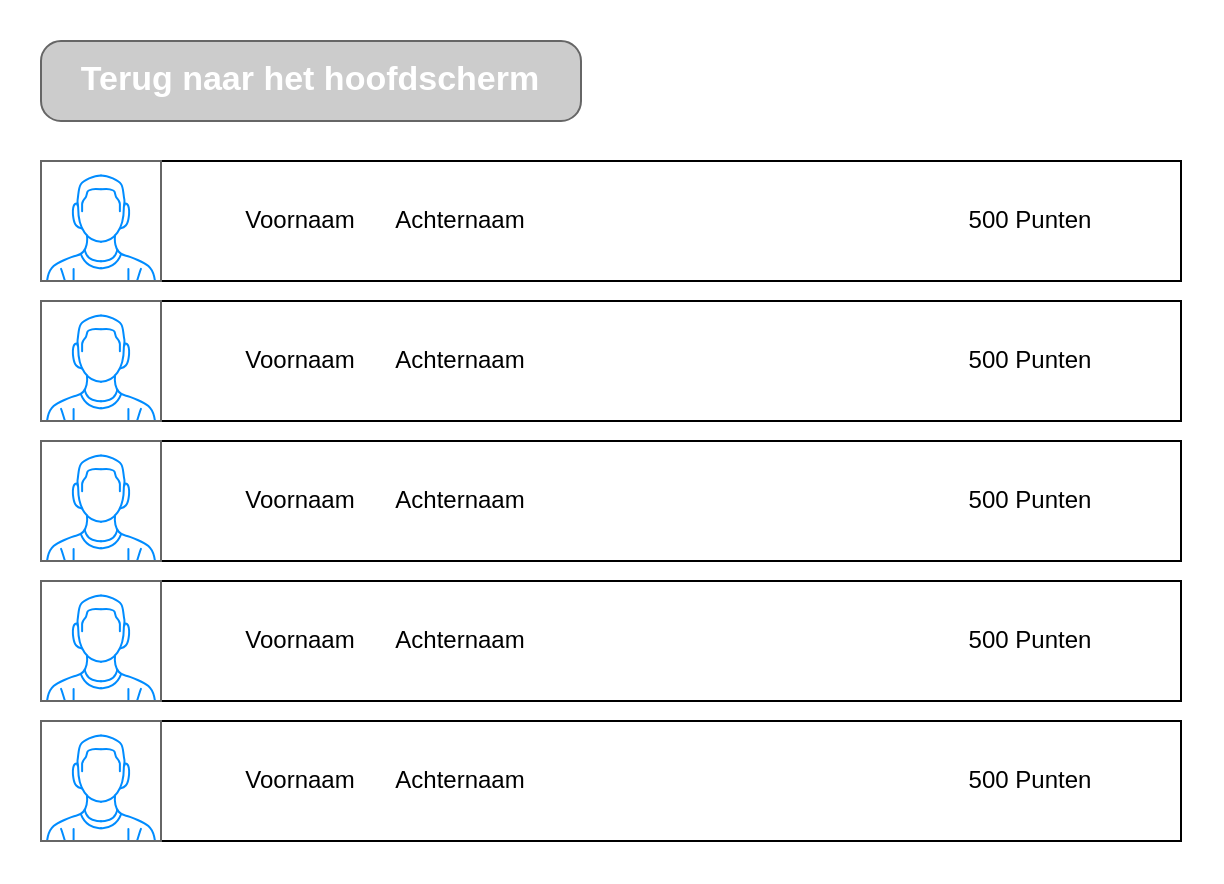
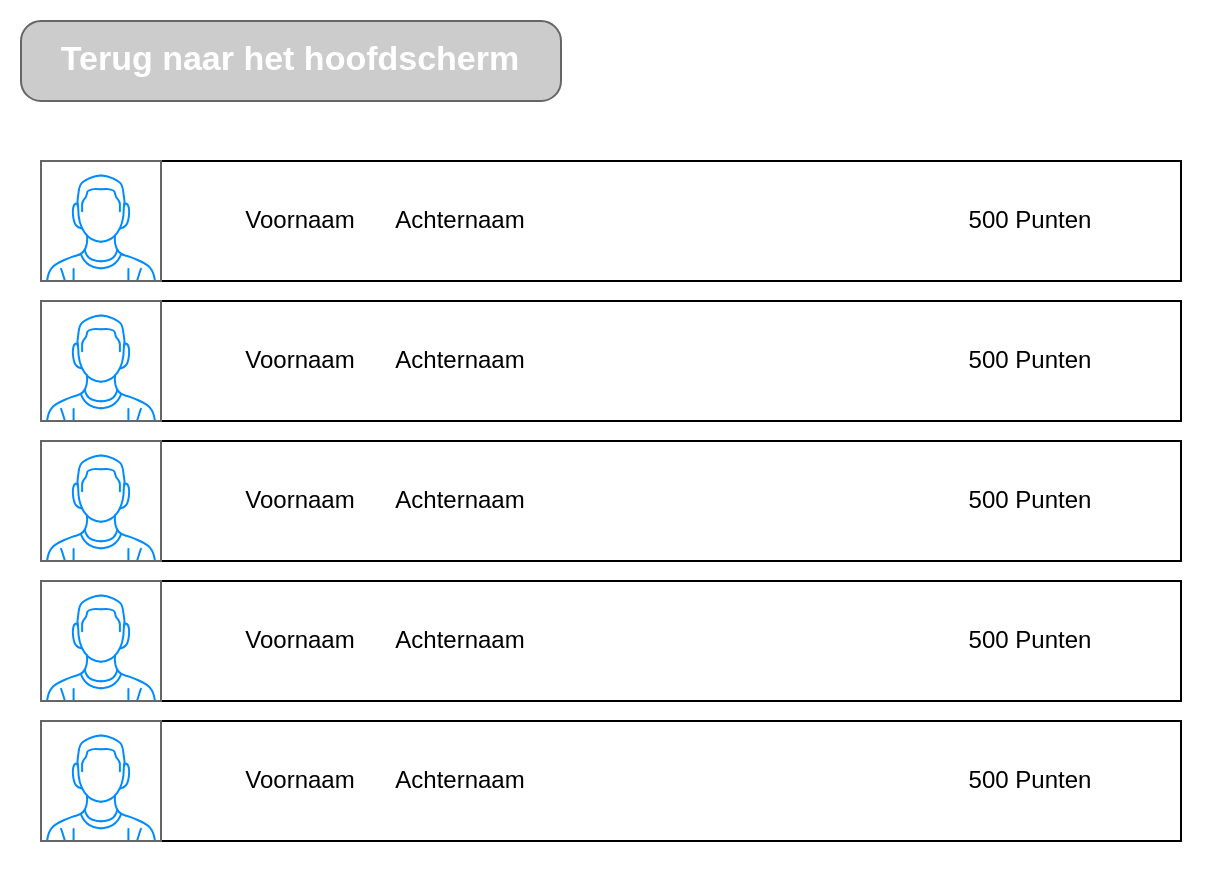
node "Terug naar het hoofdscherm": moved (311, 81) -> (291, 61)
